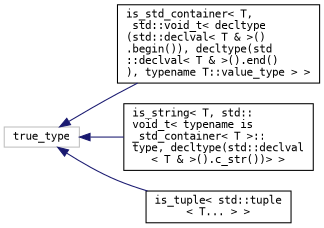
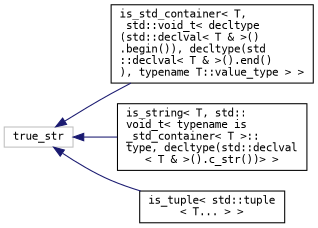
node "true_type": label "true_type" -> "true_str"
